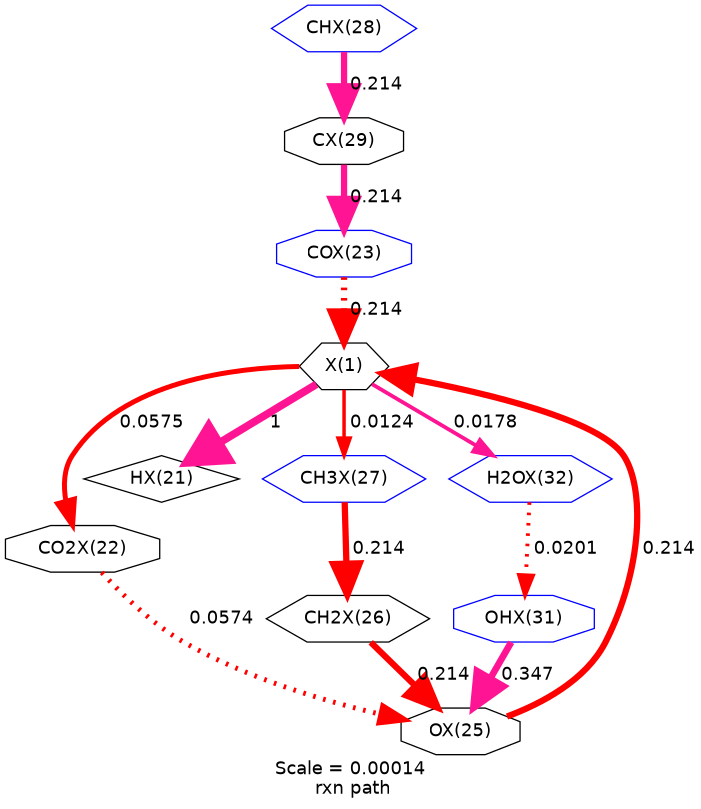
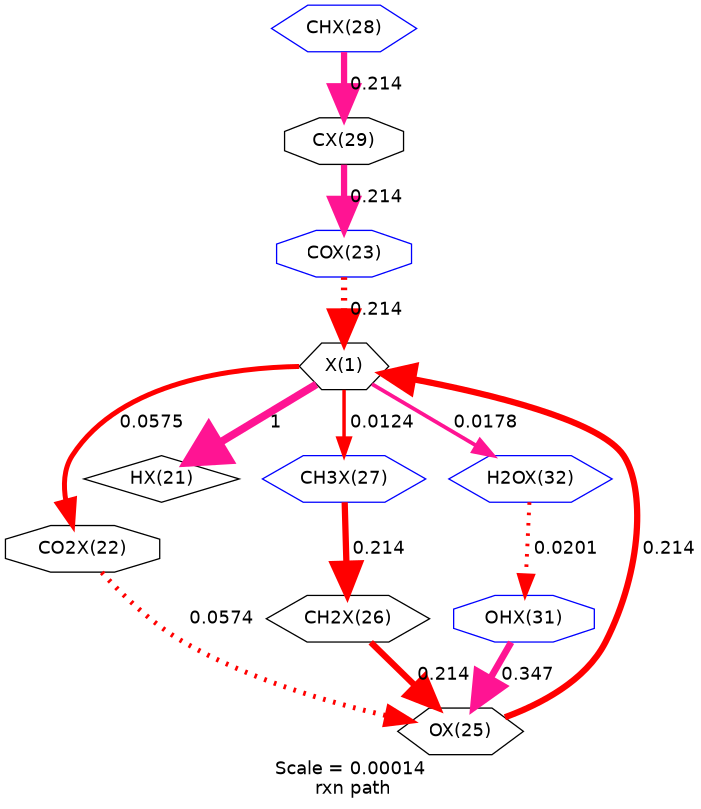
node "OX(25)": shape octagon -> hexagon
